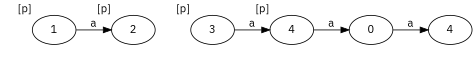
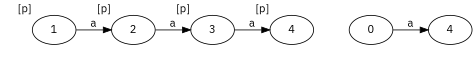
edge "2 [p]" -> "3 [p]": added, label "a"
edge "4 [p]" -> "0": removed, label "a"
